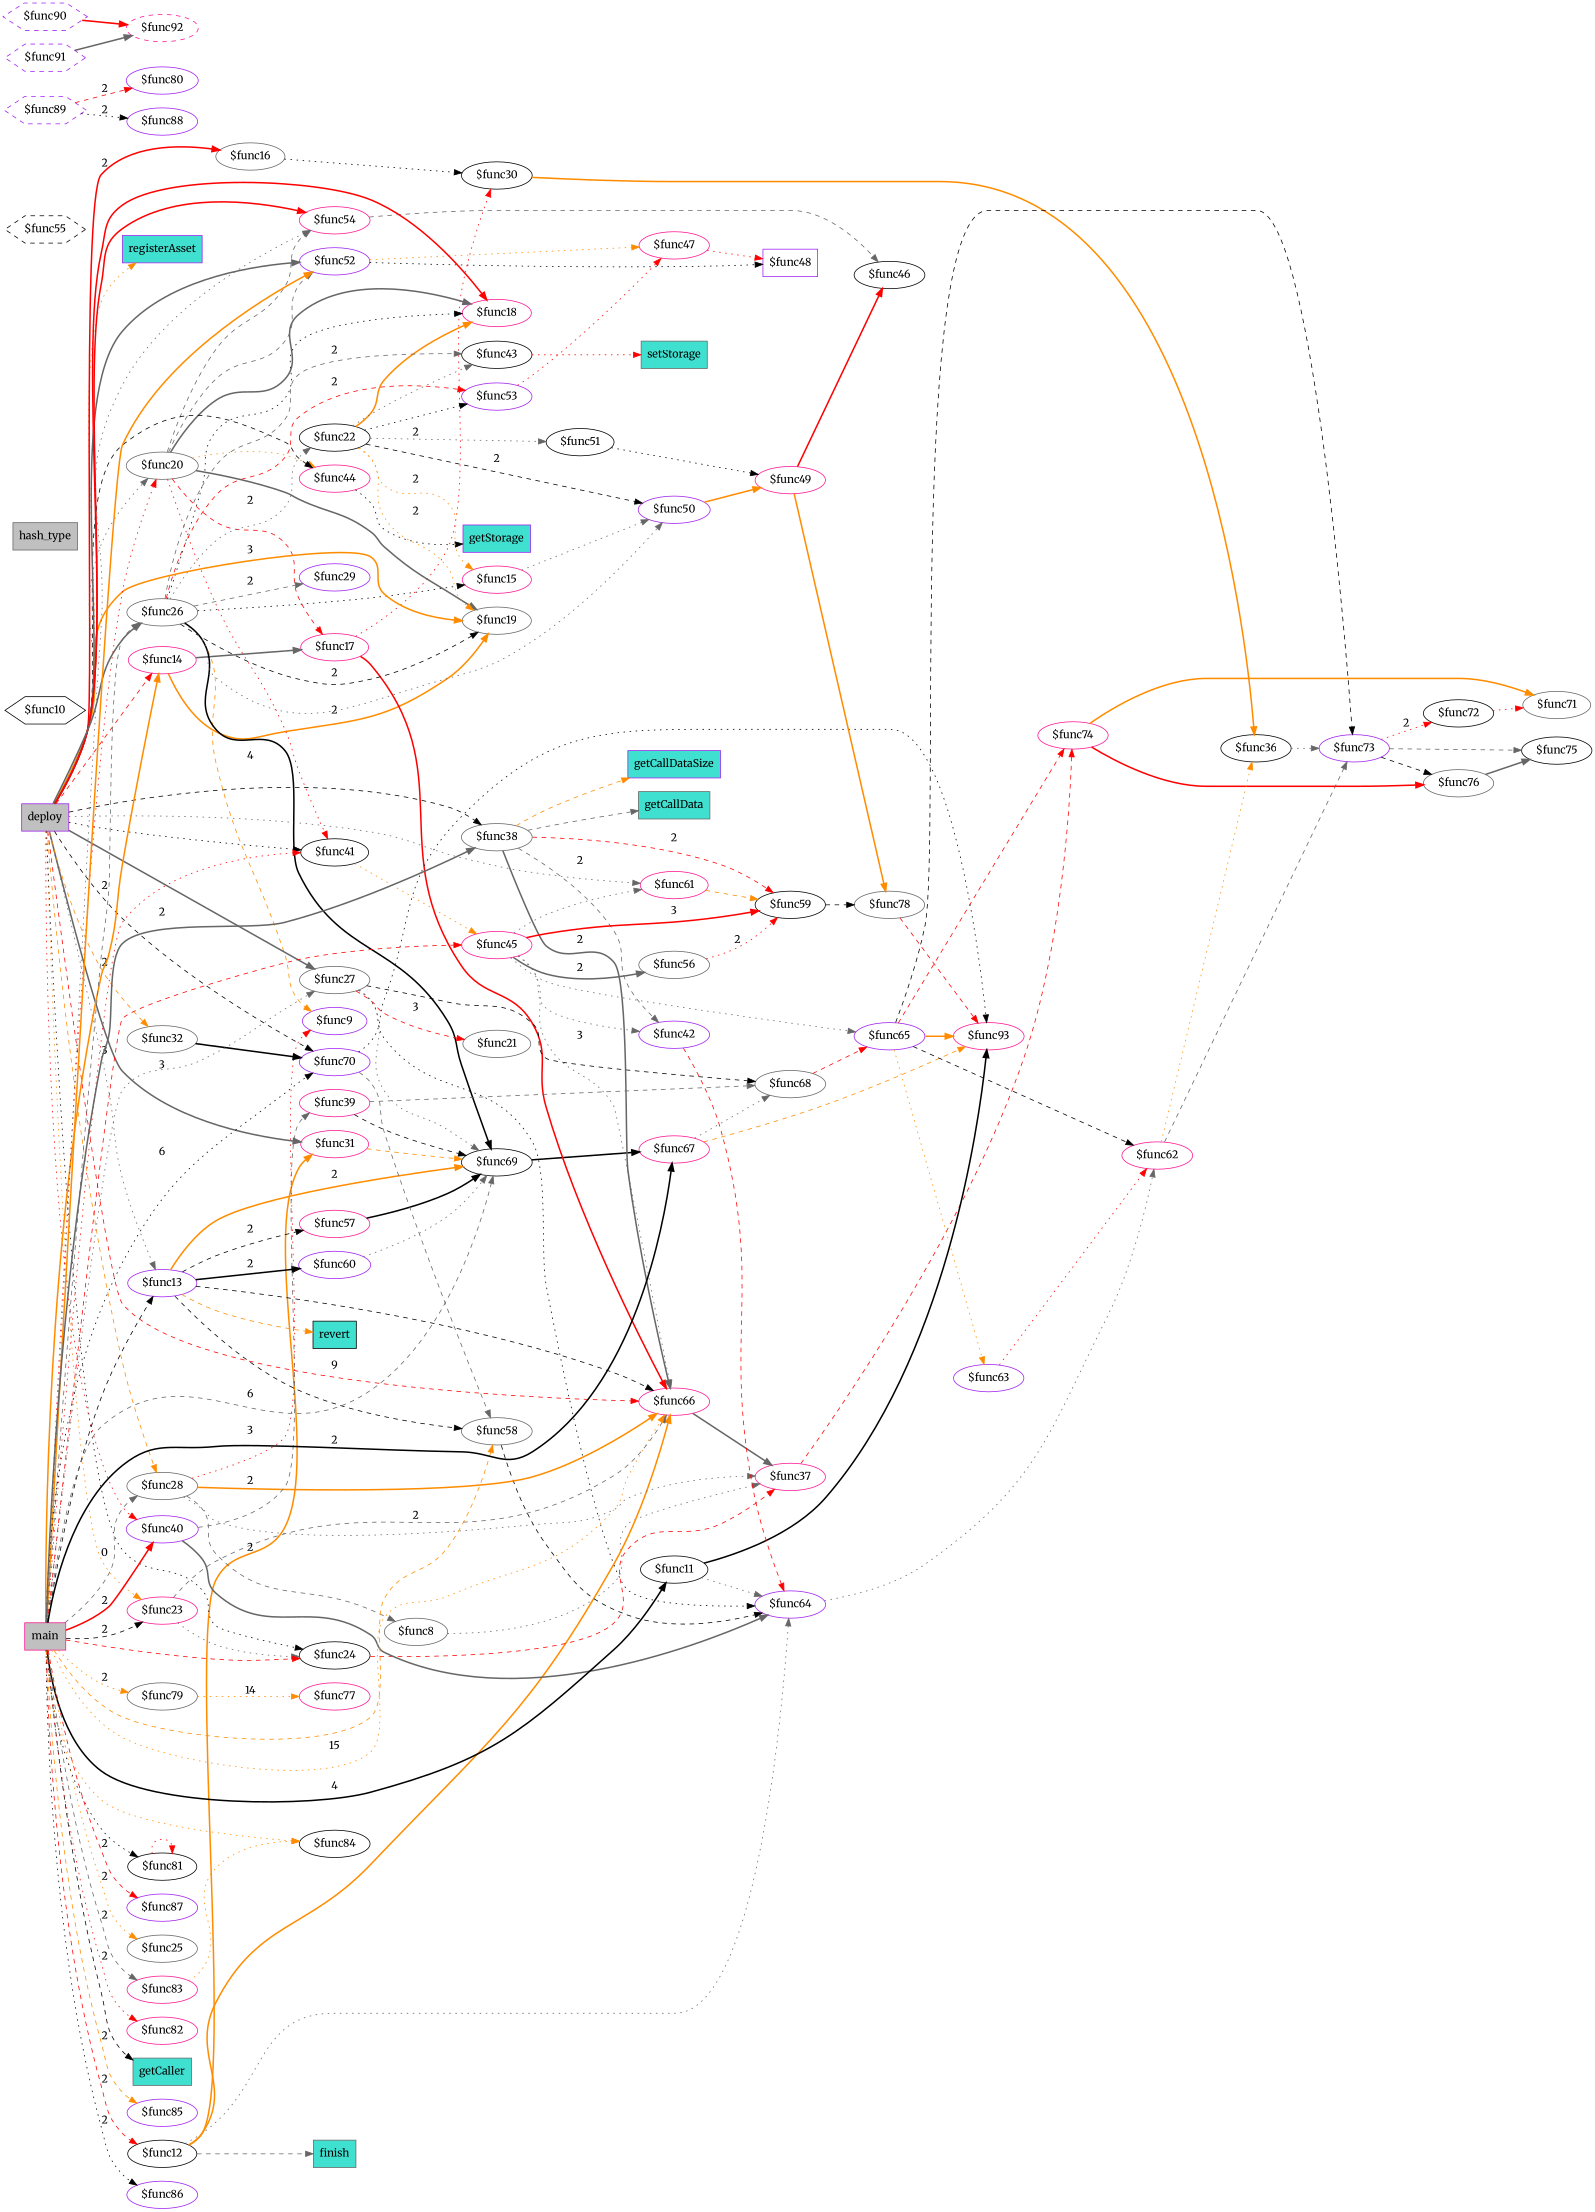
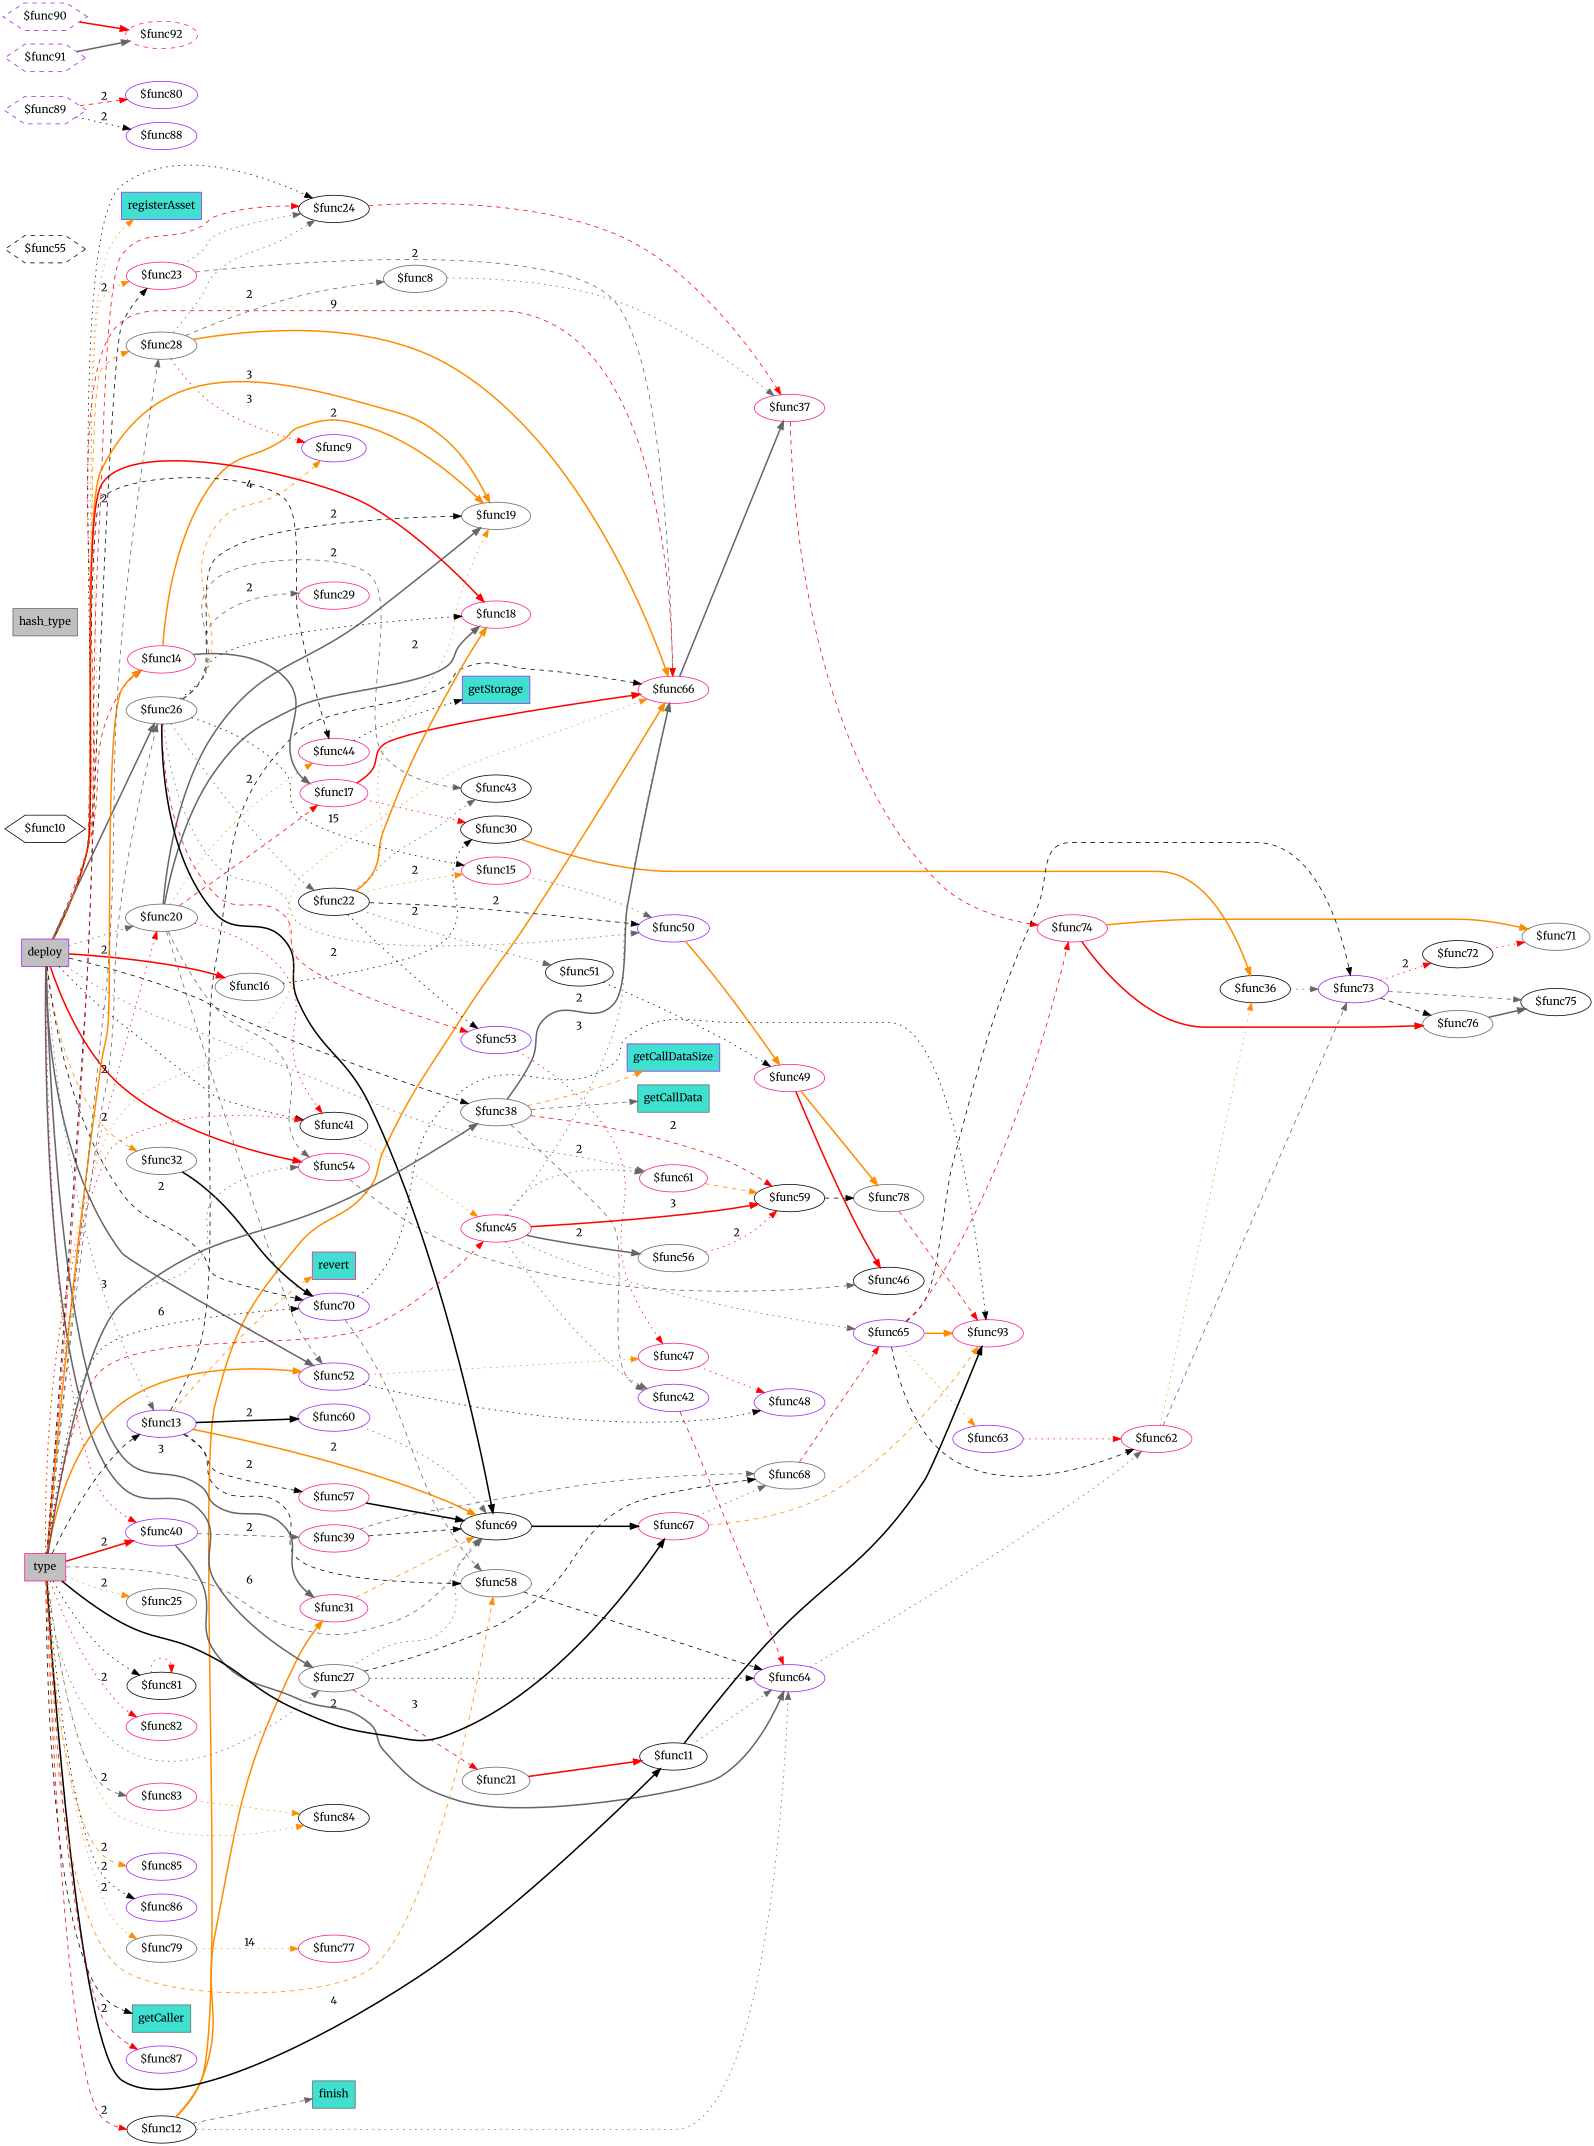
node "$func48": shape box -> ellipse
node "setStorage": removed
node "$func29": color purple -> deeppink
node "revert": color black -> deeppink
edge "$func28" -> "$func37": now "$func28" -> "$func24"
edge "deploy" -> "$func23": label "0" -> "2"
node "main": label "main" -> "type"
edge "$func21" -> "$func11": added
